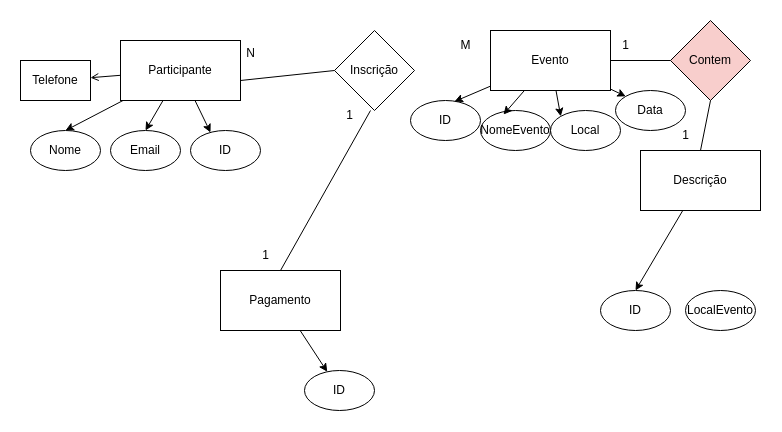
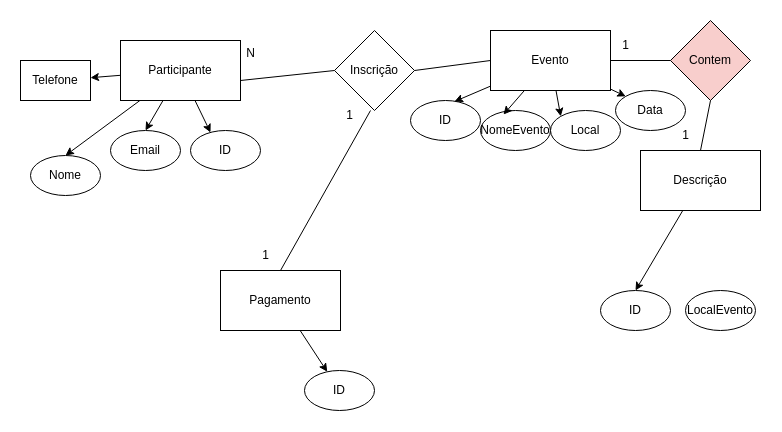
node "M": removed
edge "Evento" -- "Inscrição": added
edge "Participante" -> "Telefone": arrowhead open -> classic
node "Nome": moved (66, 151) -> (66, 176)
